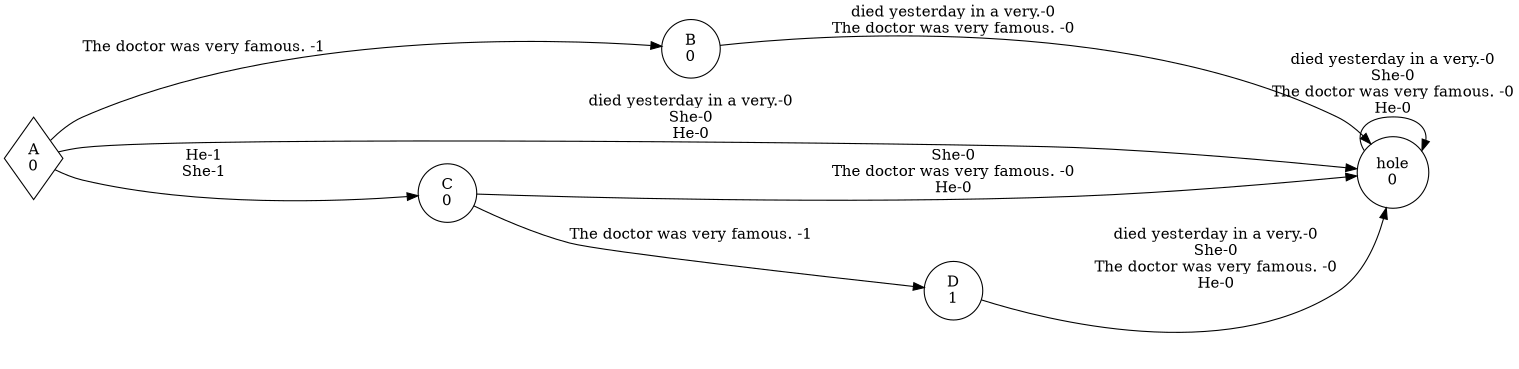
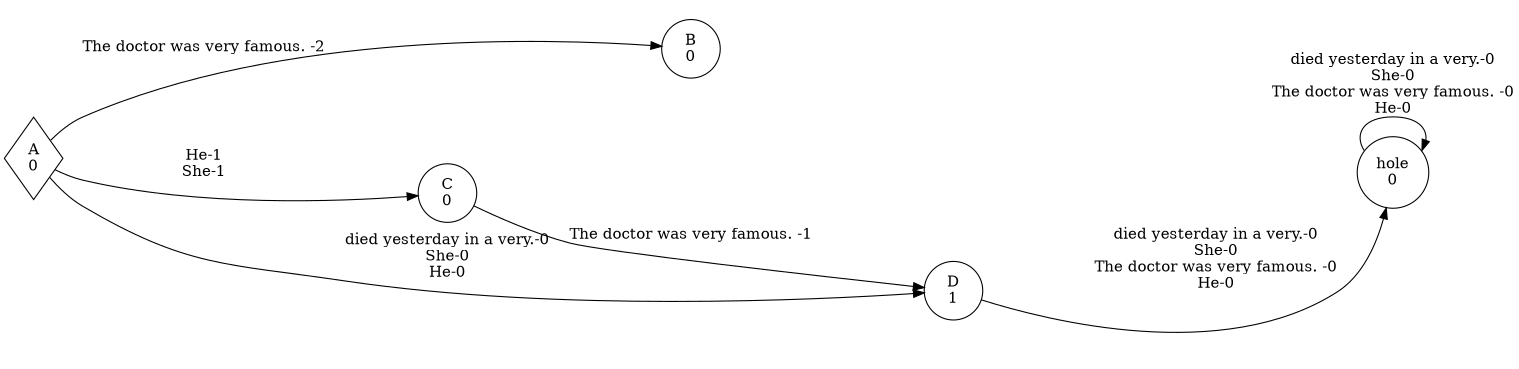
edge "B 0" -> "hole 0": removed, label "died yesterday in a very.-0 The doctor was very famous. -0"
edge "A 0" -> "B 0": label "The doctor was very famous. -1" -> "The doctor was very famous. -2"
edge "A 0" -> "hole 0": now "A 0" -> "D 1"
edge "C 0" -> "hole 0": removed, label "She-0 The doctor was very famous. -0 He-0"
